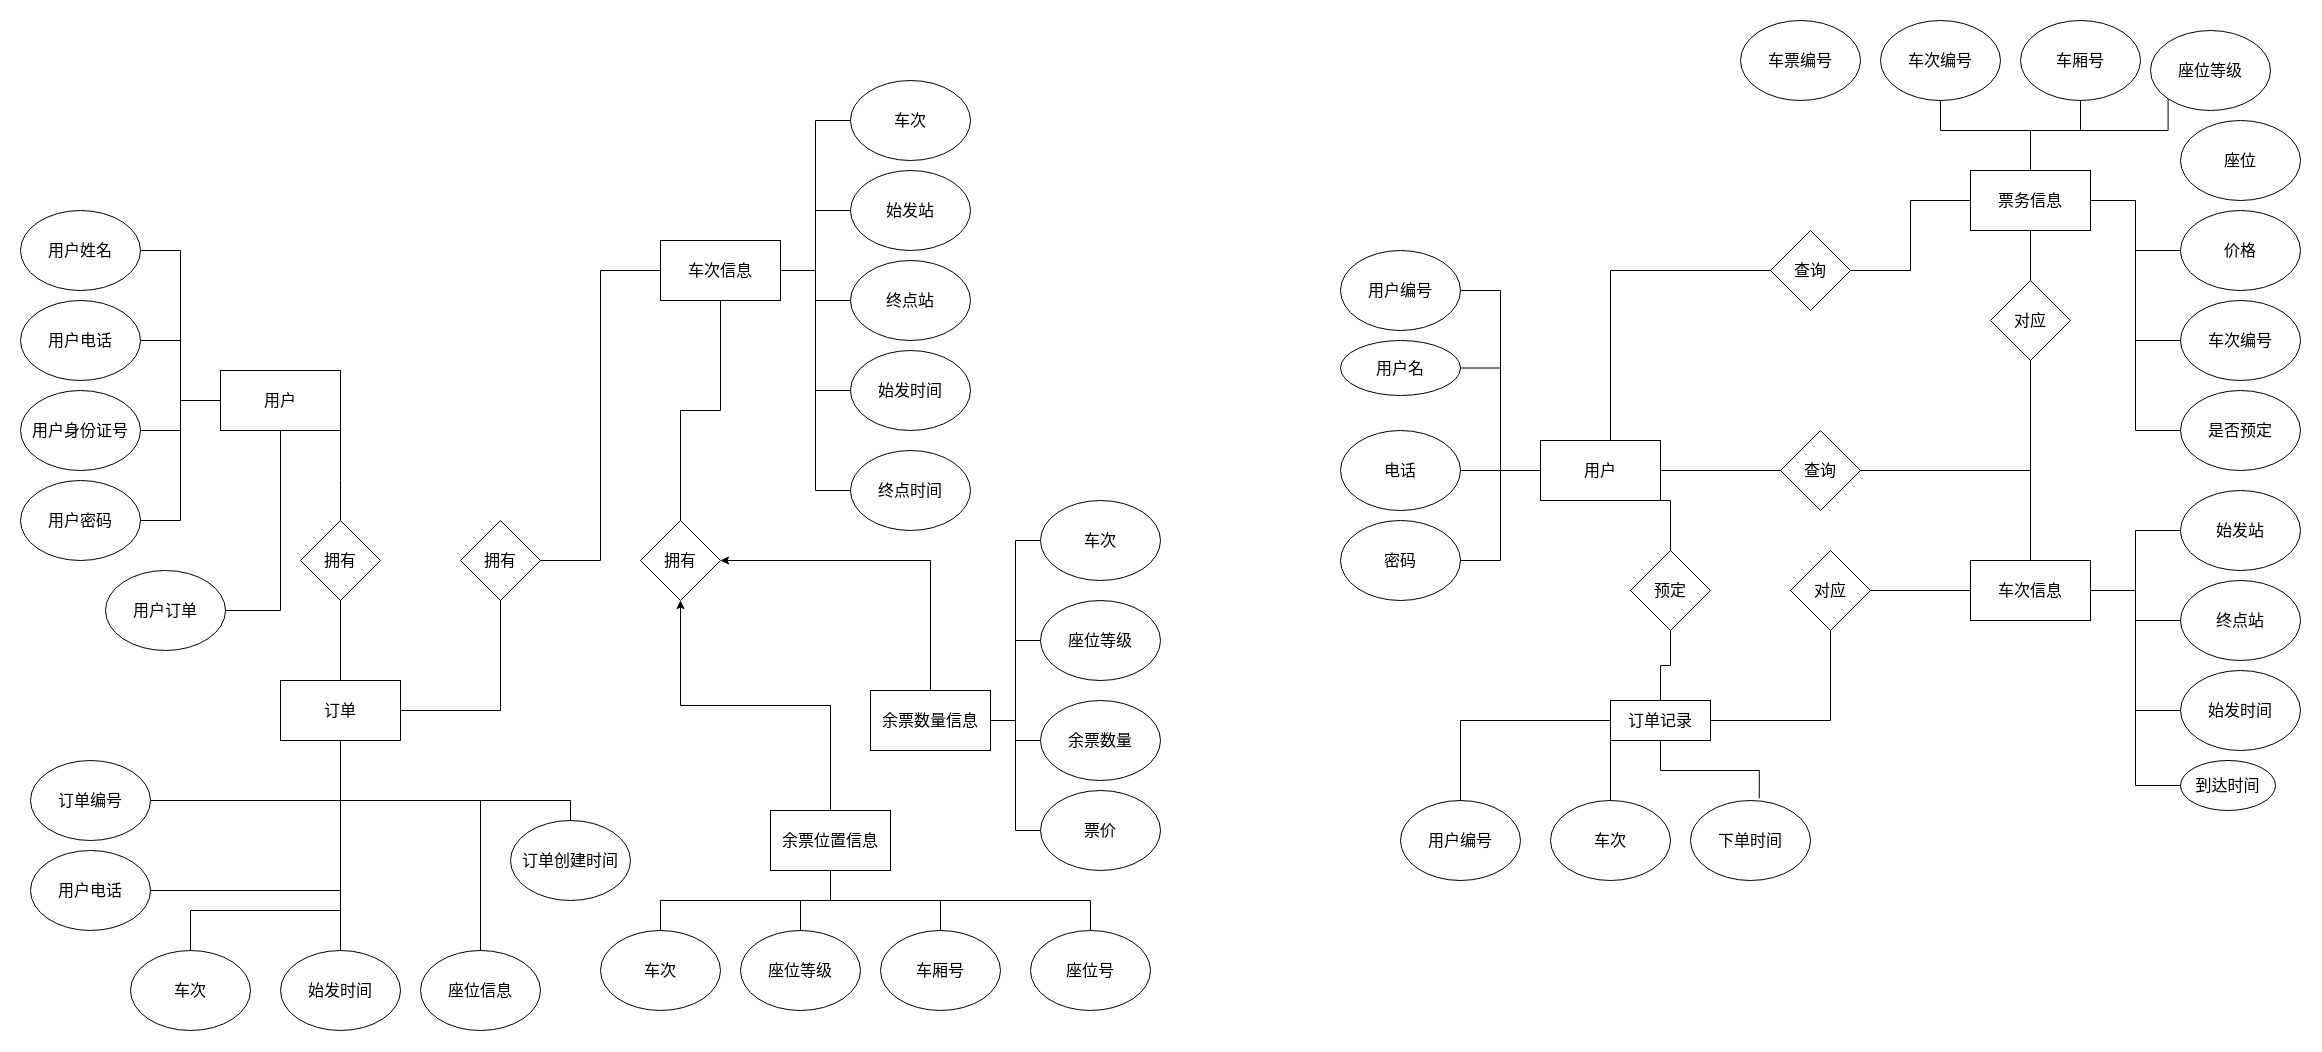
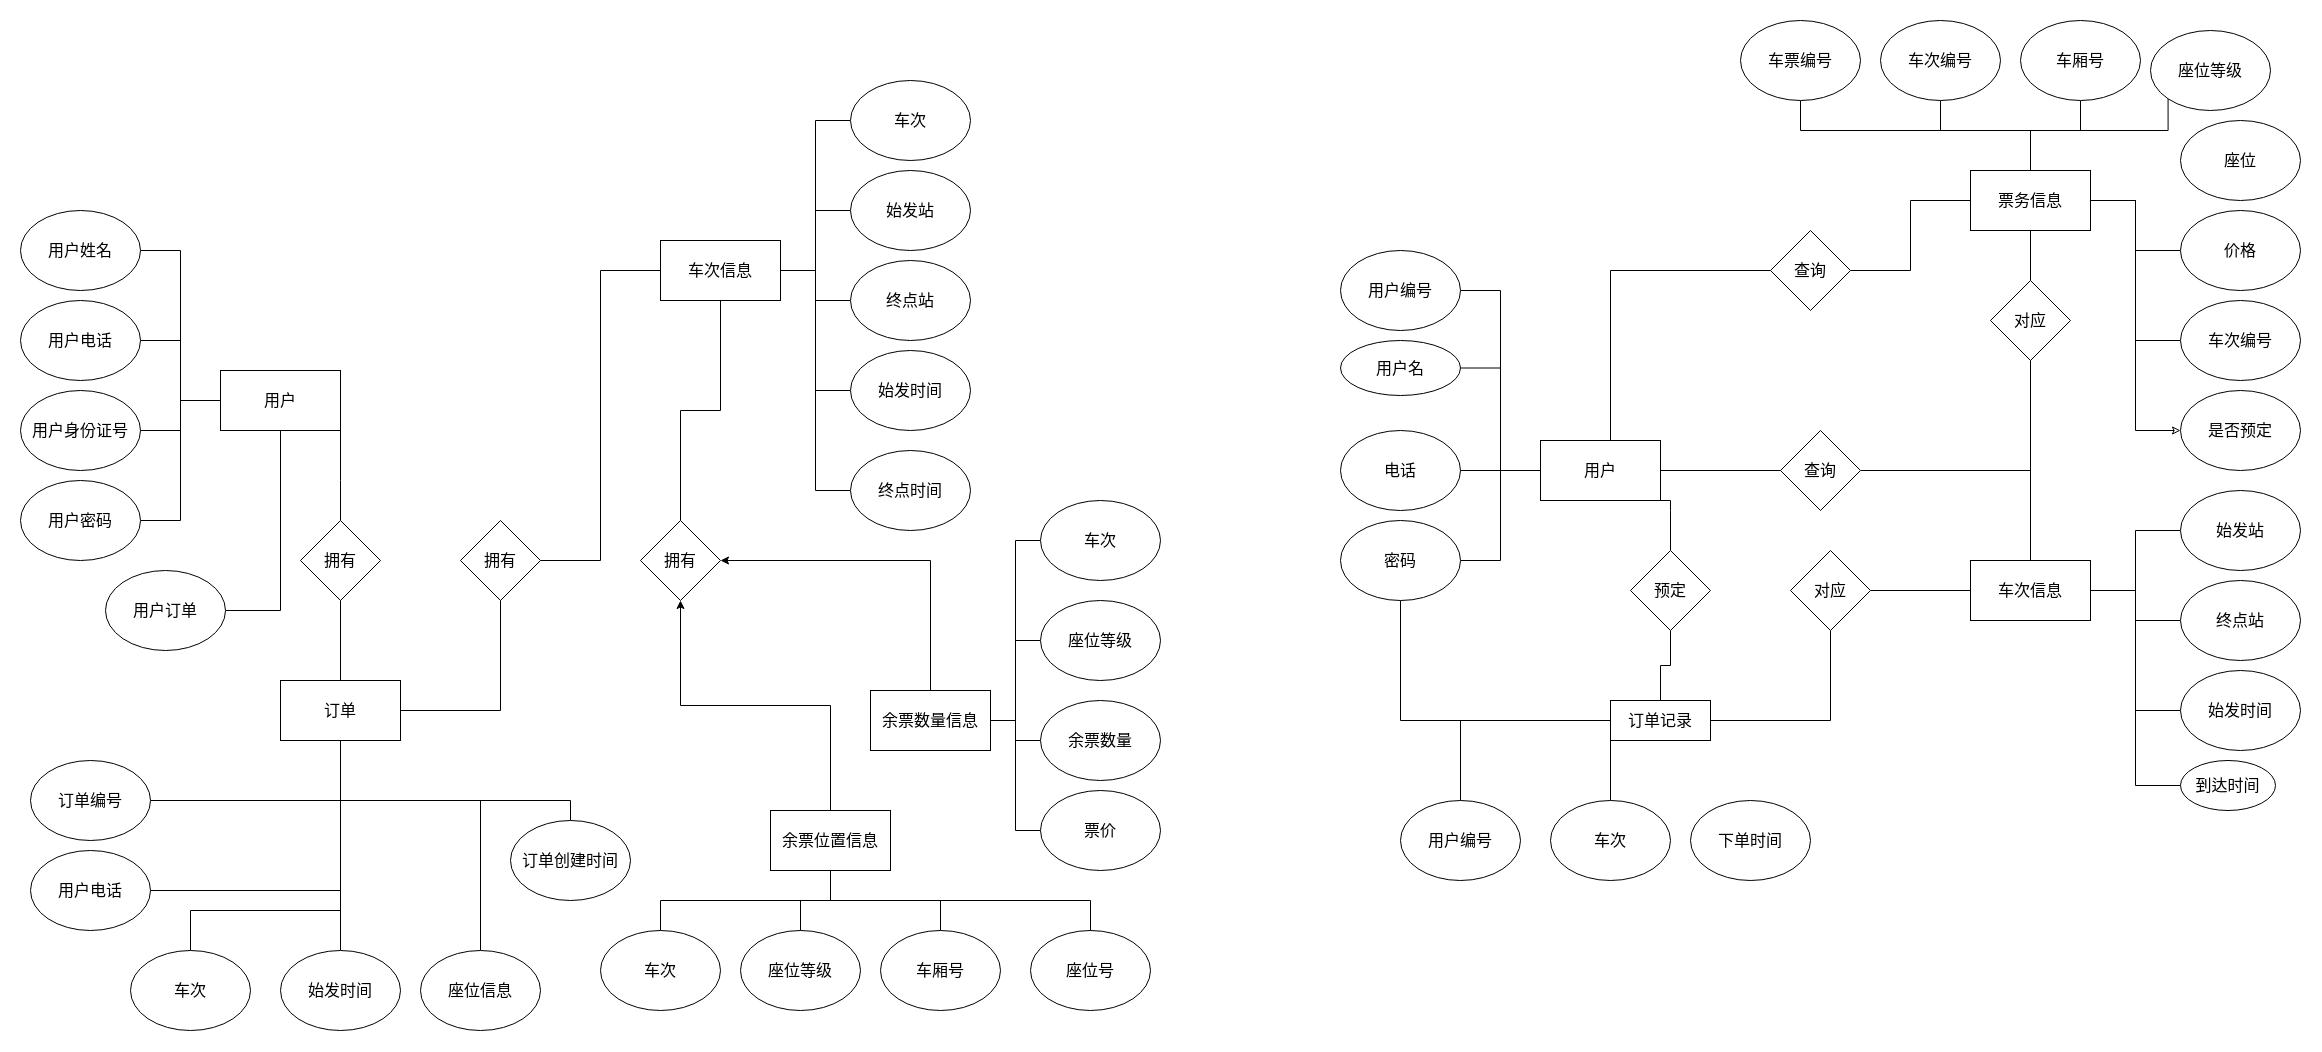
edge "车票编号" -- "票务信息": added
edge "票务信息" -- "是否预定": arrowhead none -> classic
edge "订单记录" -- "下单时间": now "订单记录" -- "密码"
